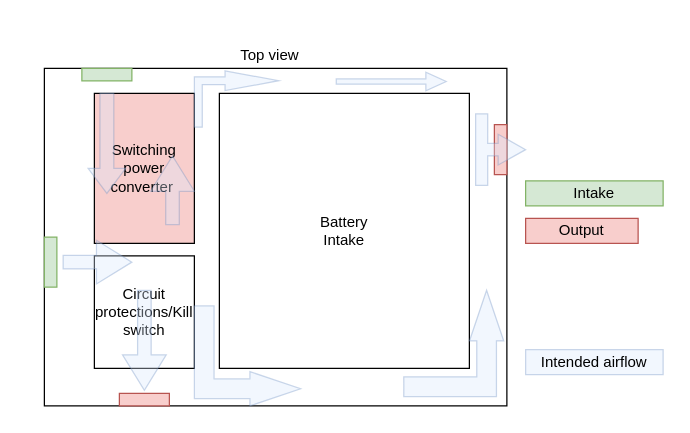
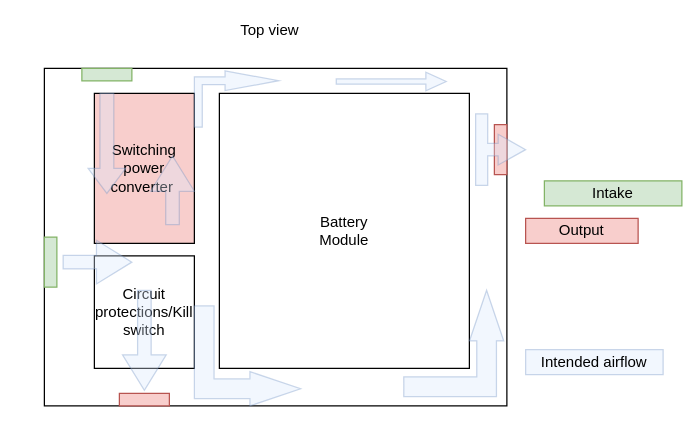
node "Top view": moved (269, 56) -> (269, 31)
node "Intake": moved (594, 193) -> (613, 193)
node "Battery Intake": label "Battery Intake" -> "Battery Module"
